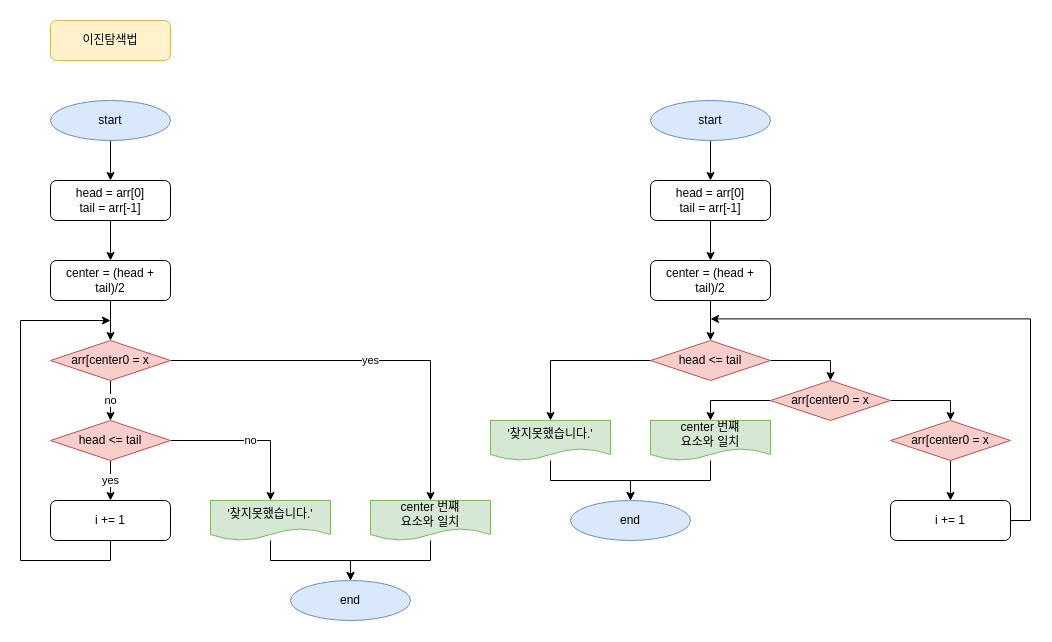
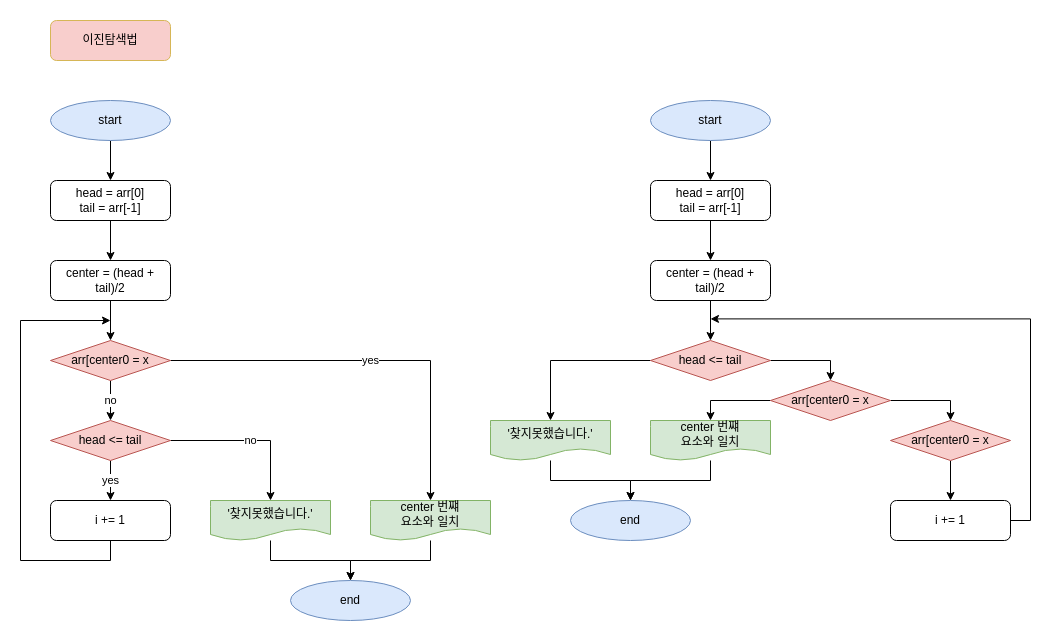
node "이진탐색법": fillcolor #fff2cc -> #f8cecc
